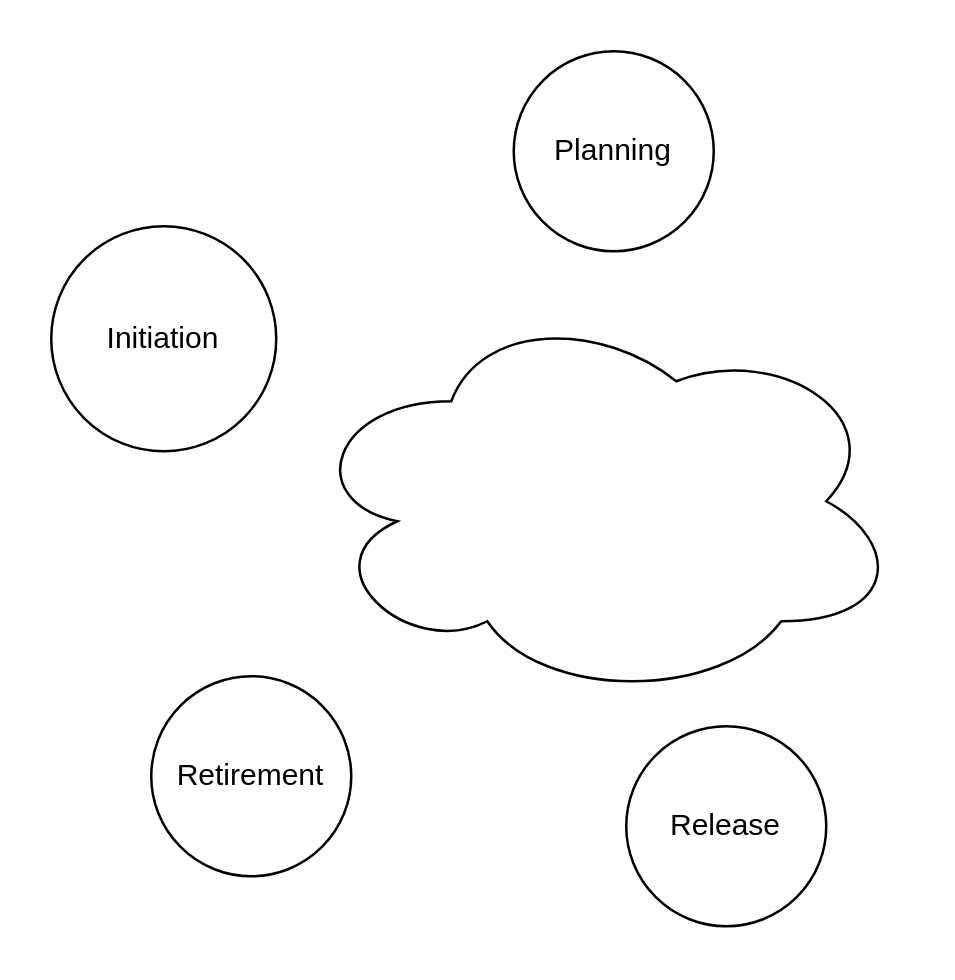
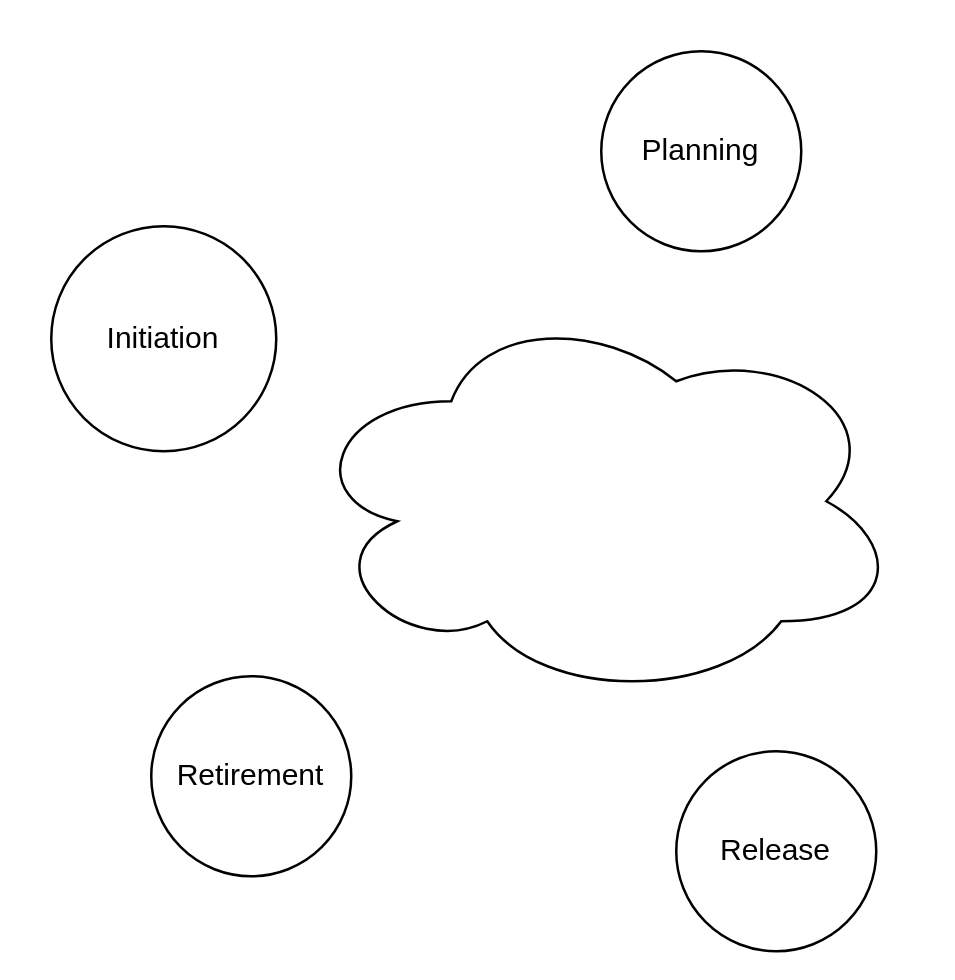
node "Planning": moved (614, 151) -> (701, 151)
node "Release": moved (726, 826) -> (776, 851)
